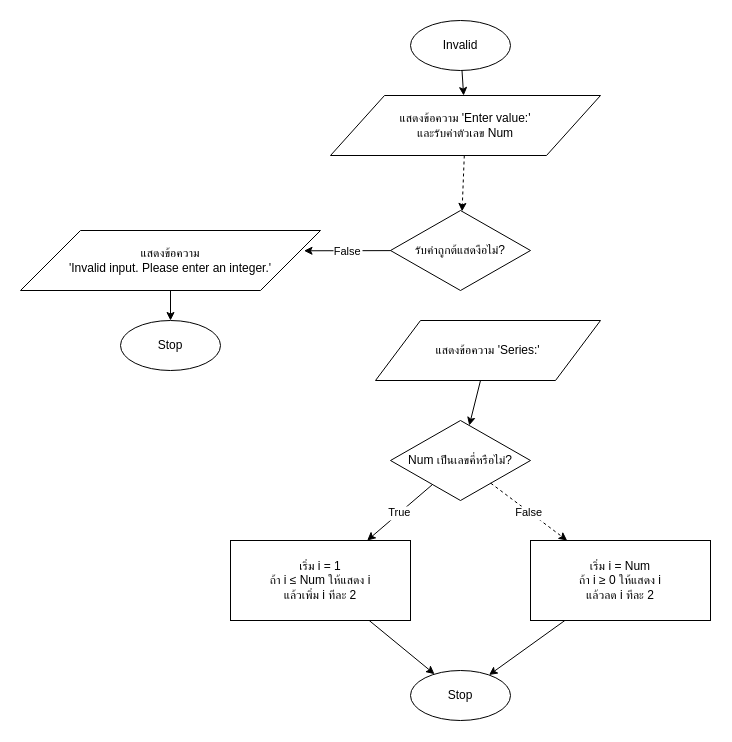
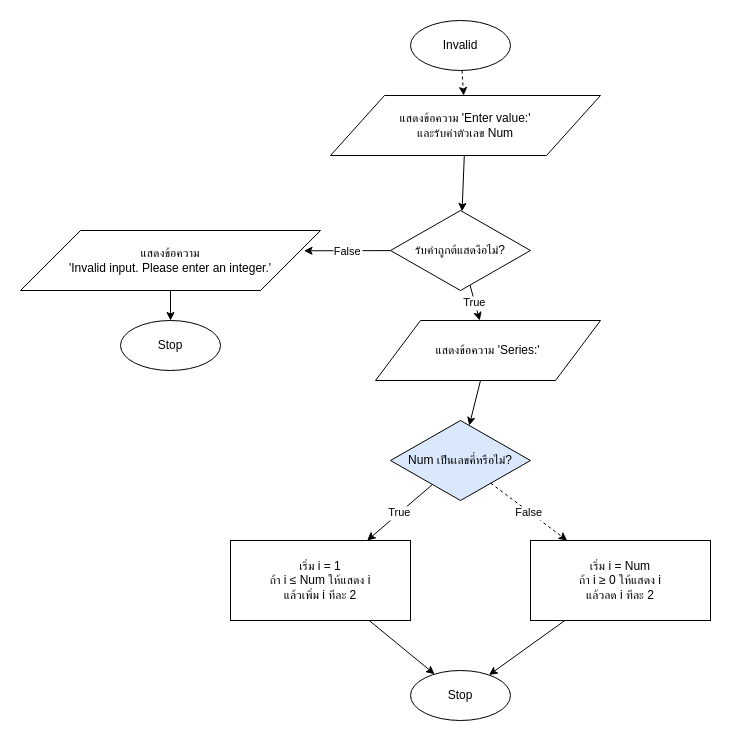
edge "Invalid" -> "แสดงข้อความ 'Enter value:' และรับค่าตัวเลข Num": style solid -> dashed
edge "แสดงข้อความ 'Enter value:' และรับค่าตัวเลข Num" -> "รับค่าถูกต้แสดงือไม่?": style dashed -> solid
edge "รับค่าถูกต้แสดงือไม่?" -> "แสดงข้อความ 'Series:'": added, label "True"
node "Num เป็นเลขคี่หรือไม่?": fillcolor #ffffff -> #dae8fc
